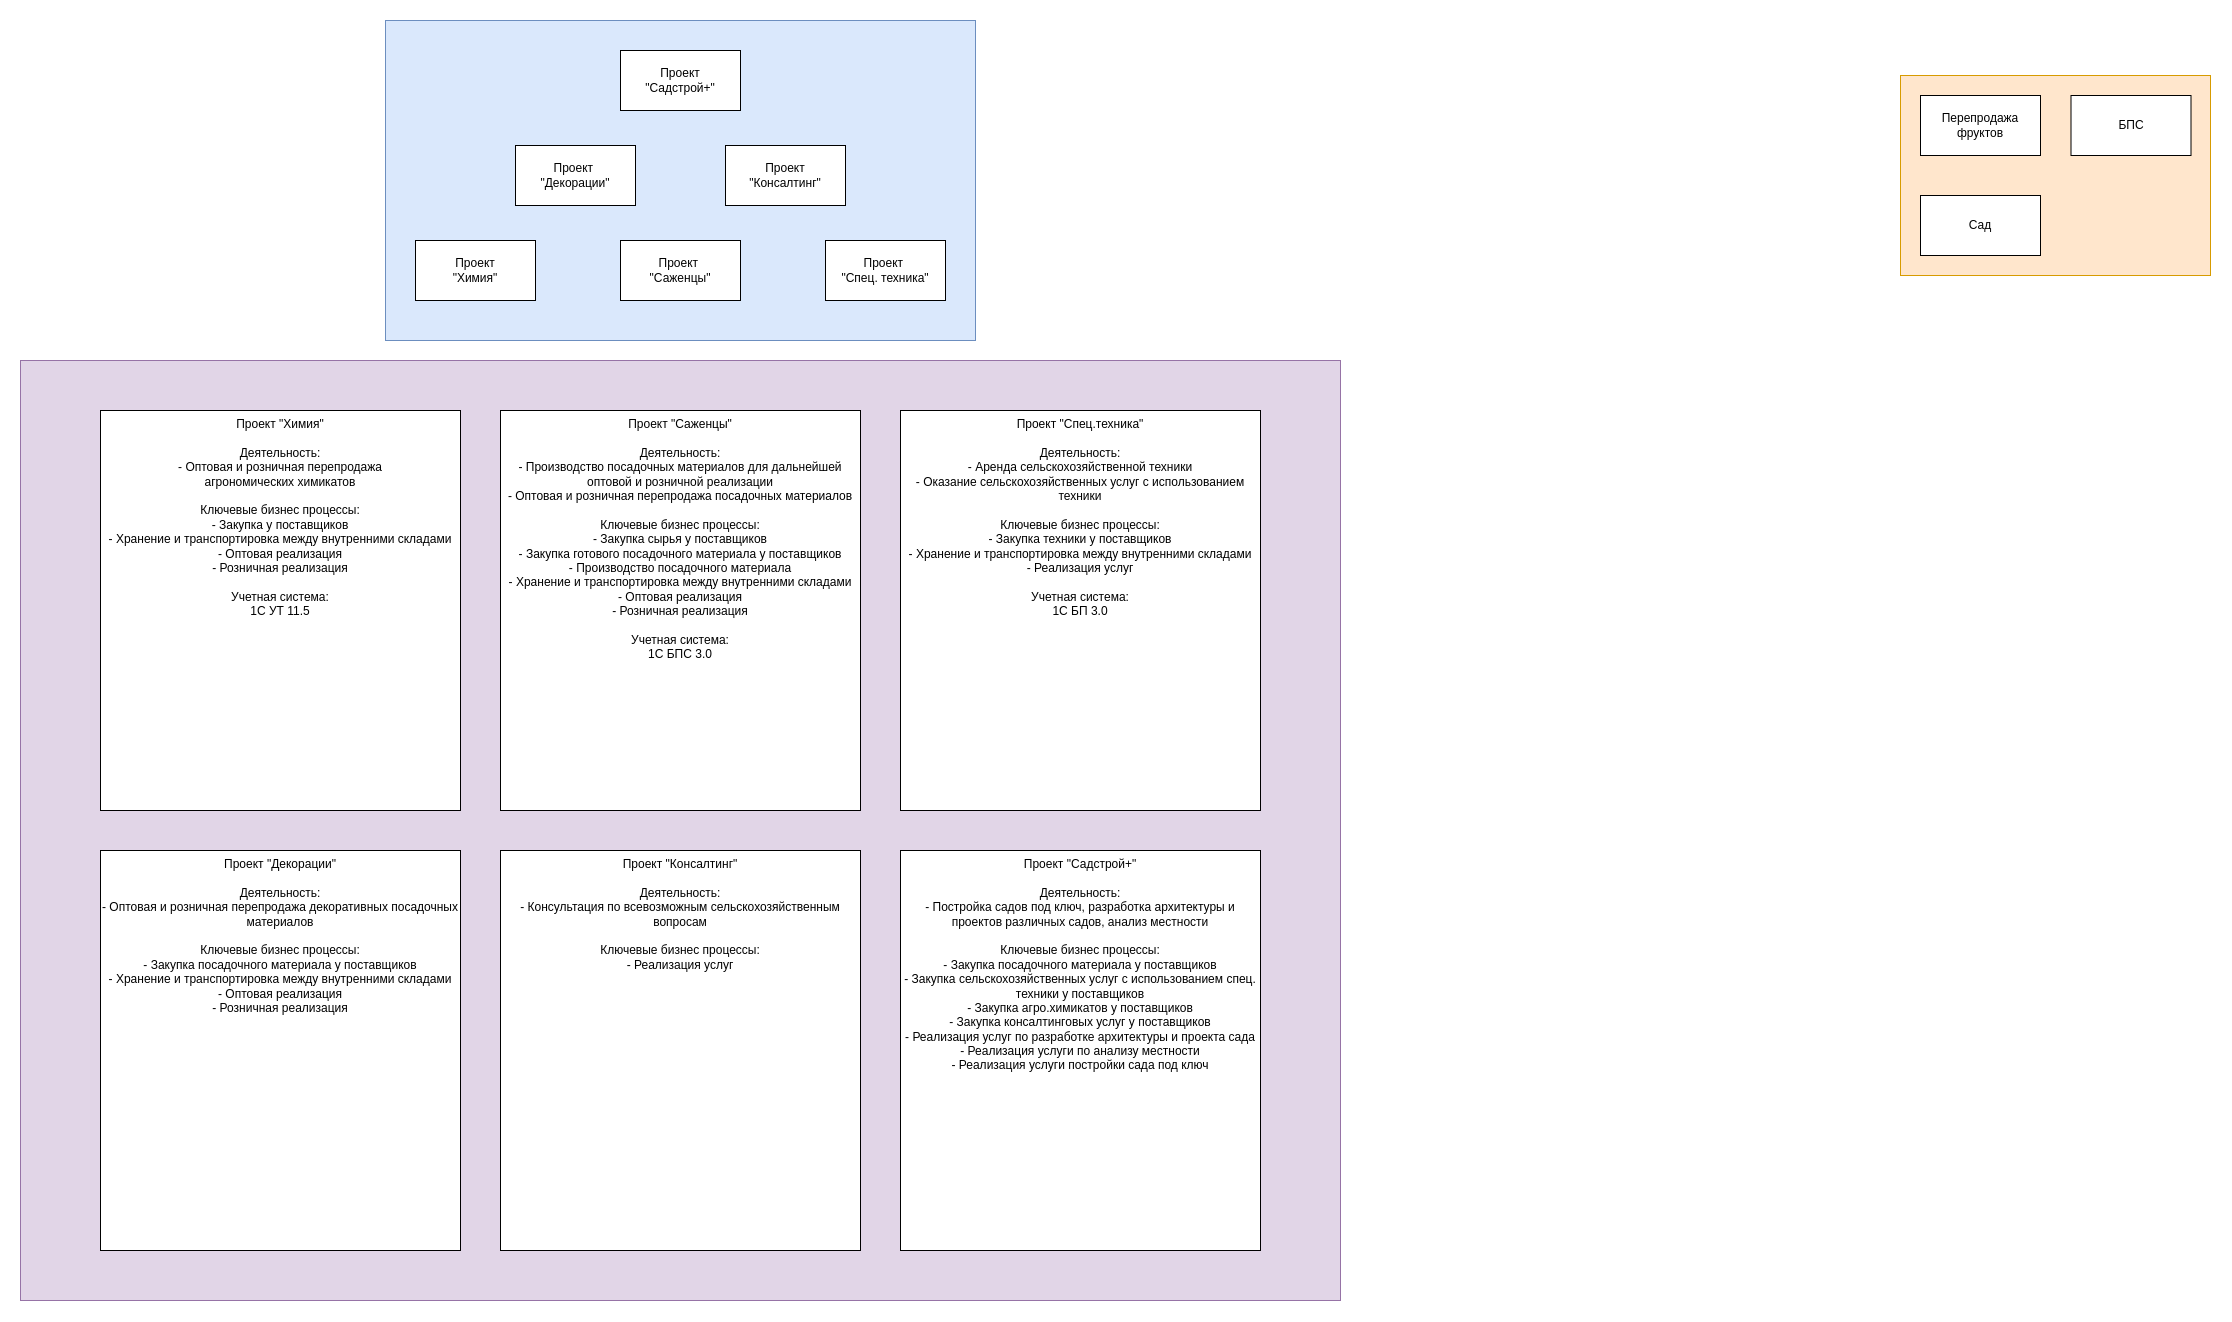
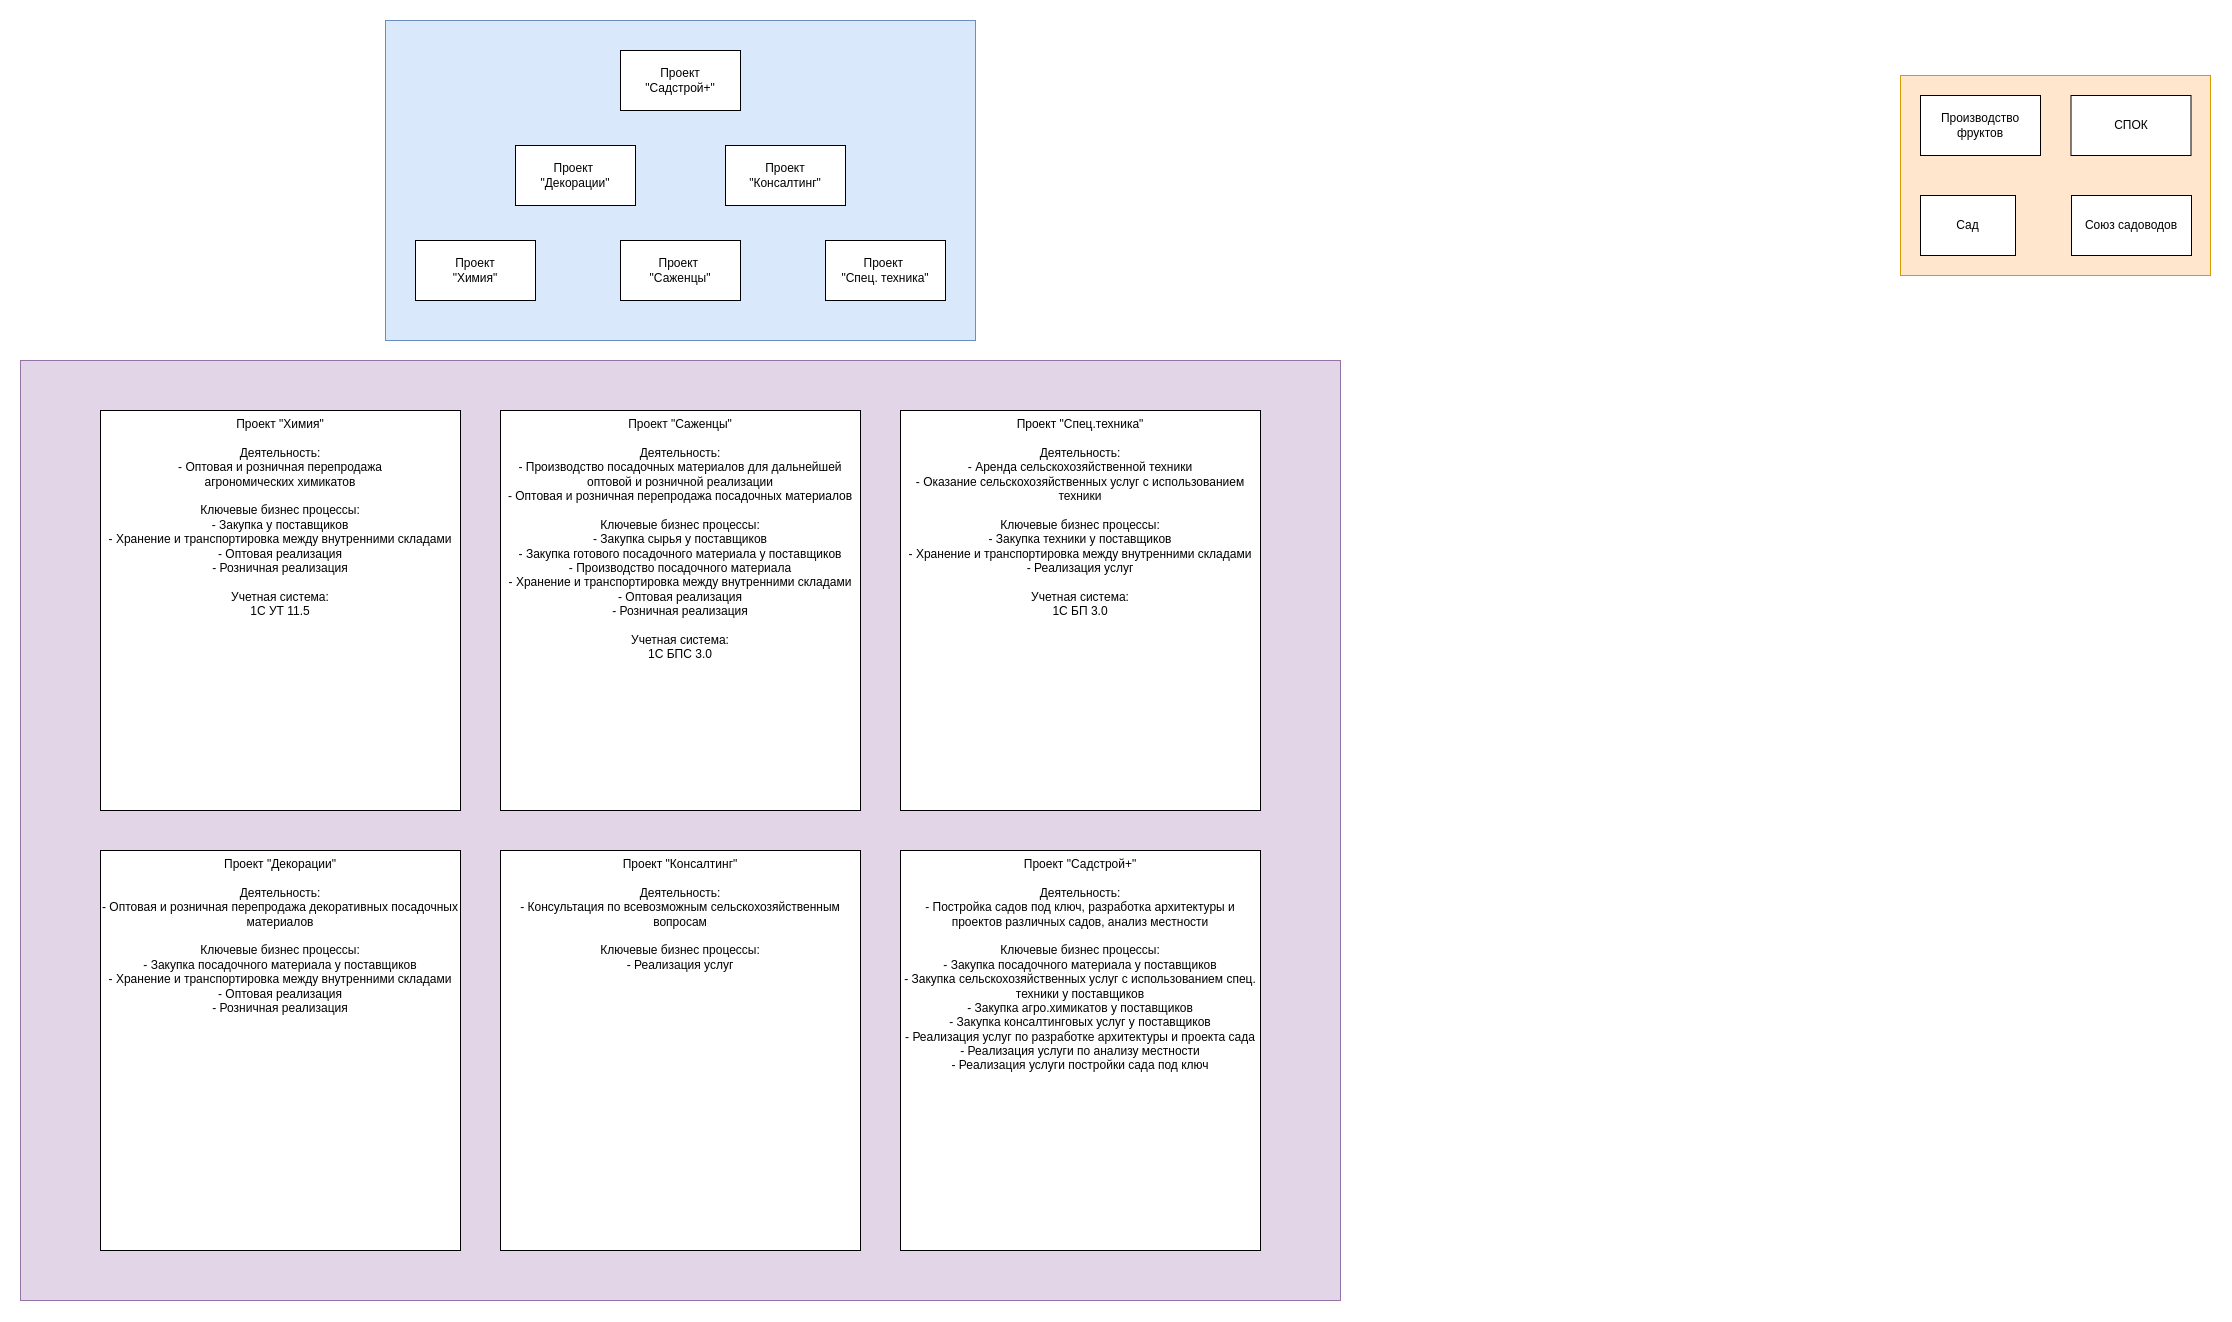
node "Перепродажа фруктов": label "Перепродажа фруктов" -> "Производство фруктов"
node "БПС": label "БПС" -> "СПОК"
node "Сад": size 120x60 -> 95x60
node "Союз садоводов": added
